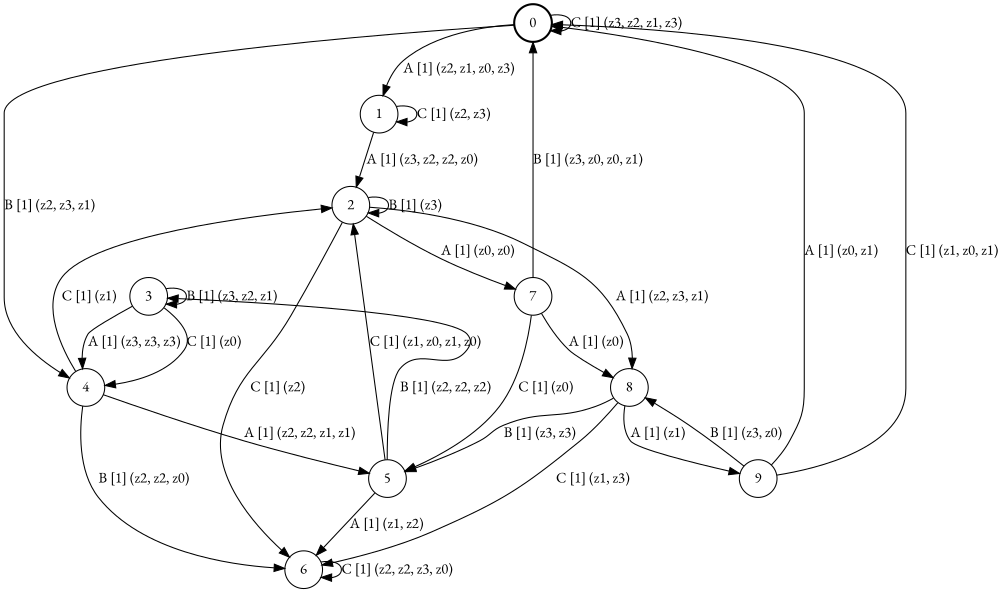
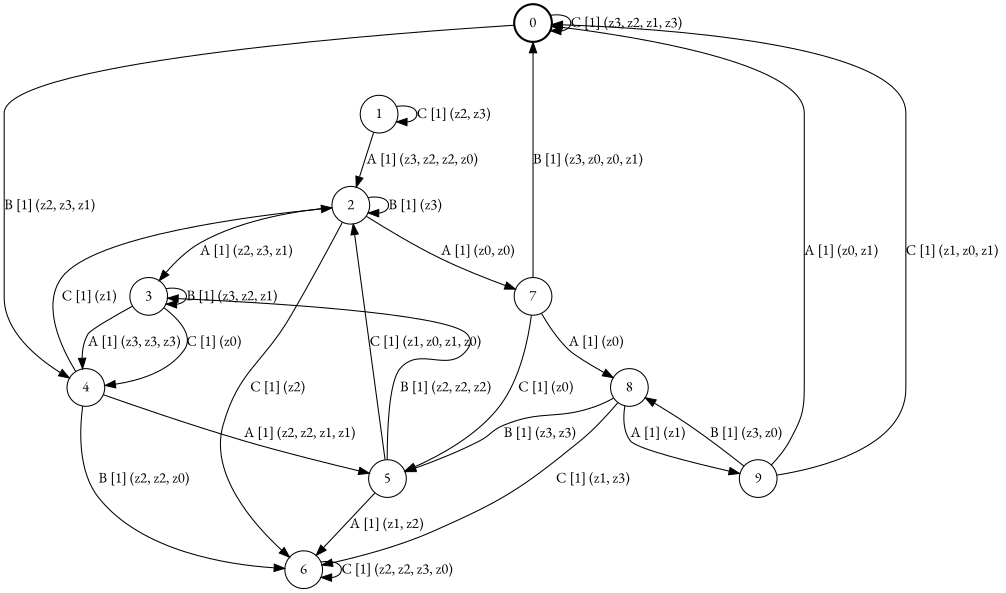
edge "0" -> "1": removed, label "A [1] (z2, z1, z0, z3)"
edge "2" -> "8": now "2" -> "3"
